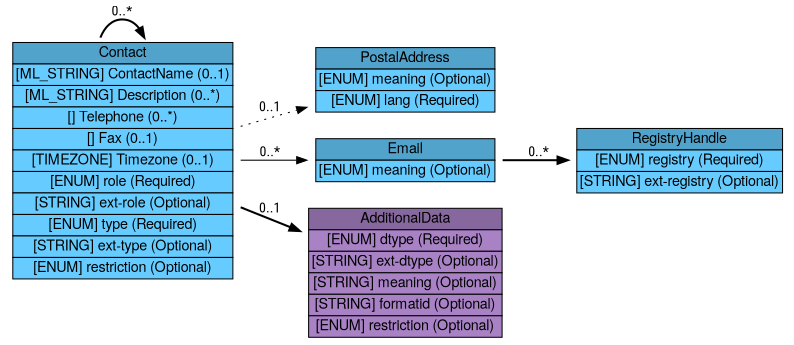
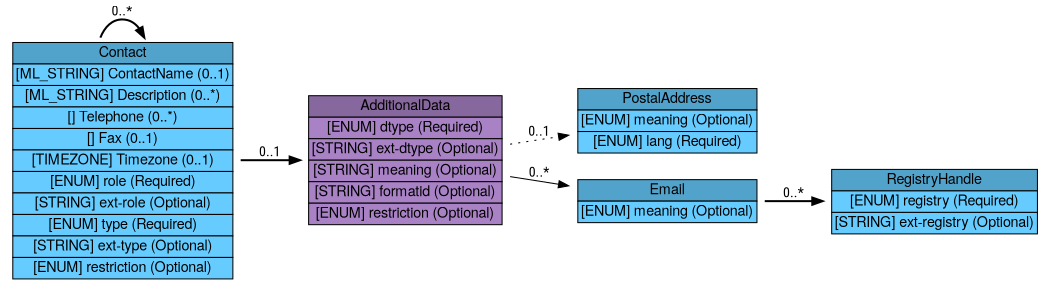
edge "Contact" -> "PostalAddress": now "AdditionalData" -> "PostalAddress"
edge "Contact" -> "Email": now "AdditionalData" -> "Email"
